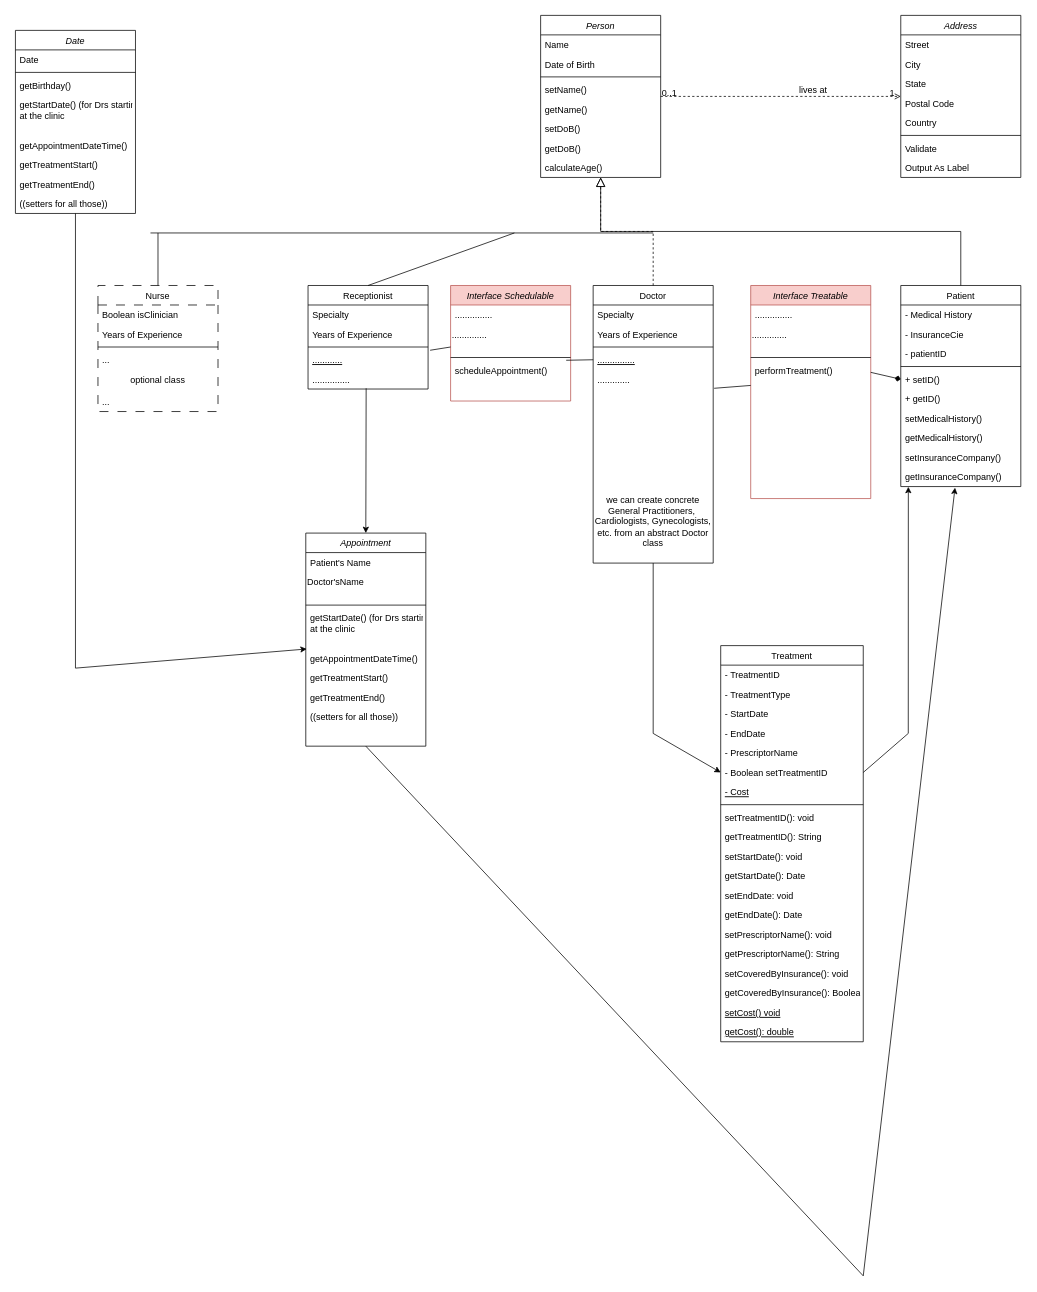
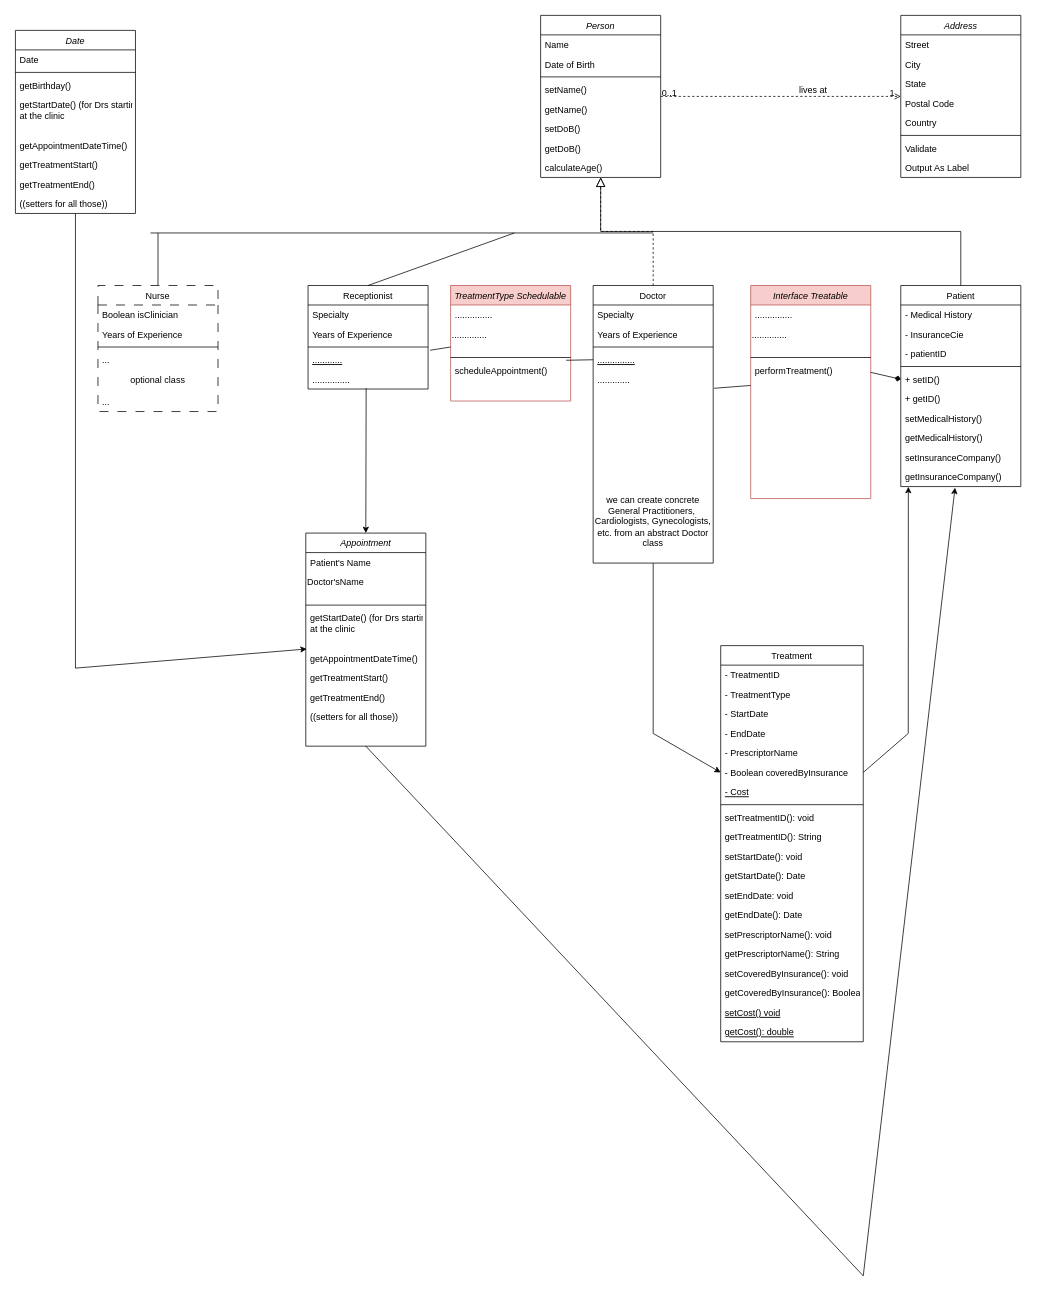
node "Interface Schedulable": label "Interface Schedulable" -> "TreatmentType Schedulable"
node "- Boolean setTreatmentID": label "- Boolean setTreatmentID" -> "- Boolean coveredByInsurance"
